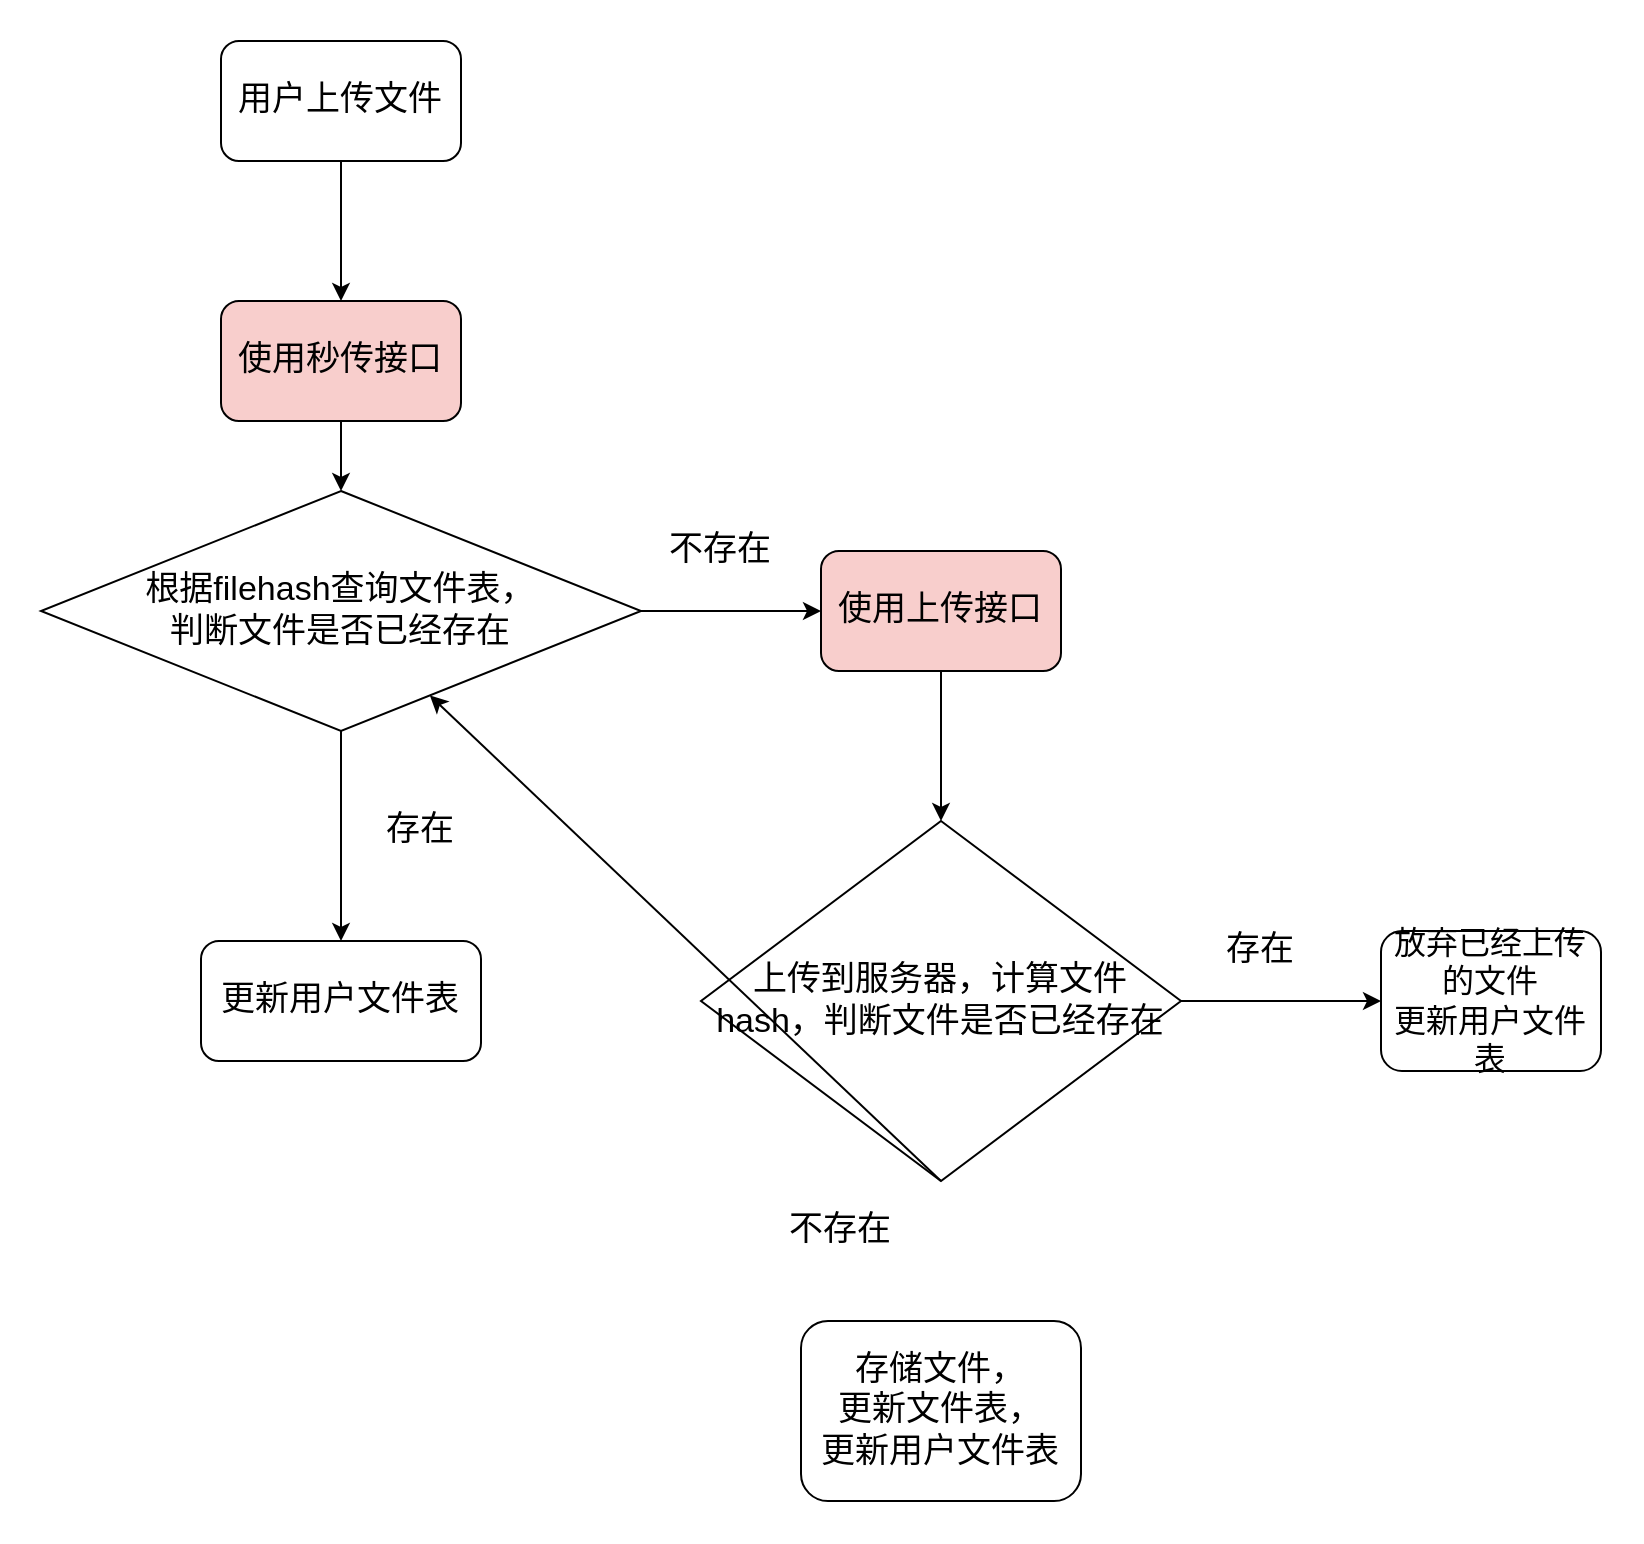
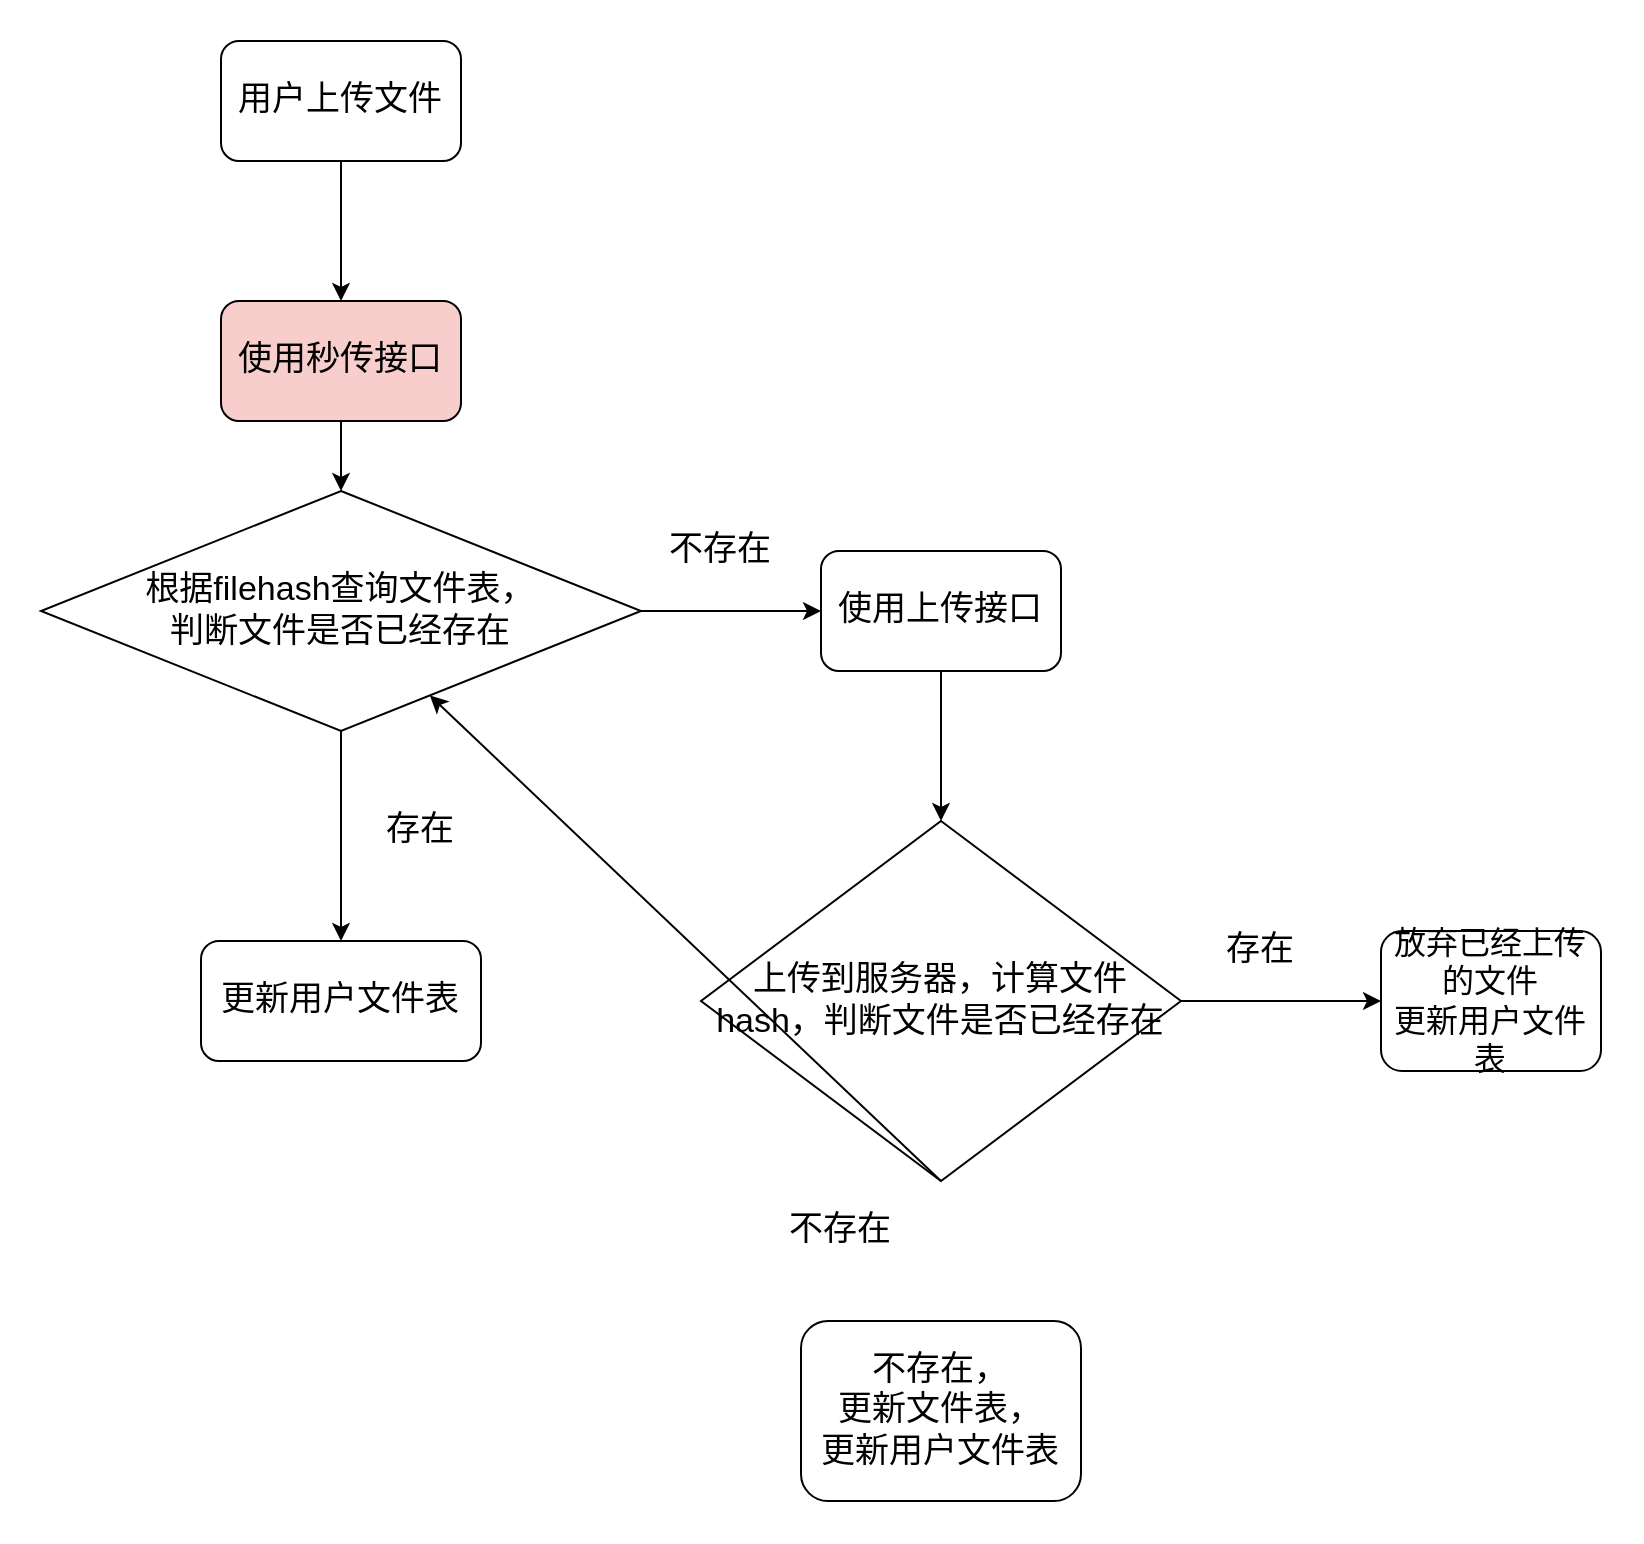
node "使用上传接口": fillcolor #f8cecc -> #ffffff
node "存储文件， 更新文件表， 更新用户文件表": label "存储文件， 更新文件表， 更新用户文件表" -> "不存在， 更新文件表， 更新用户文件表"
